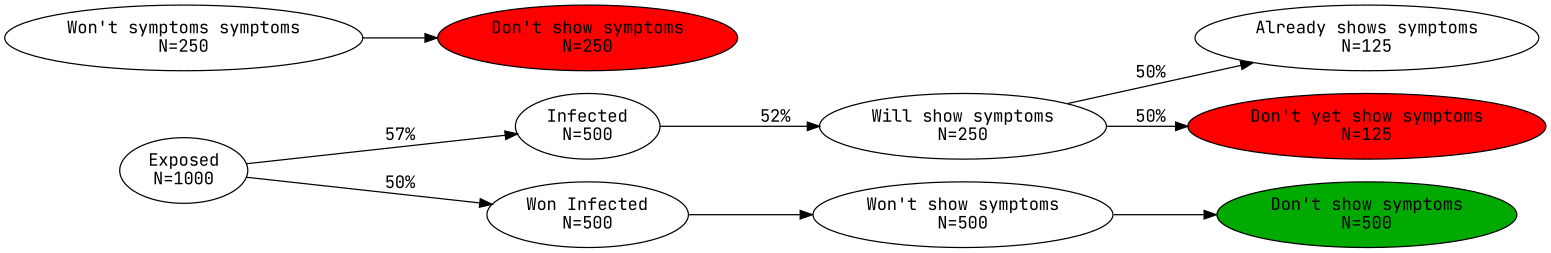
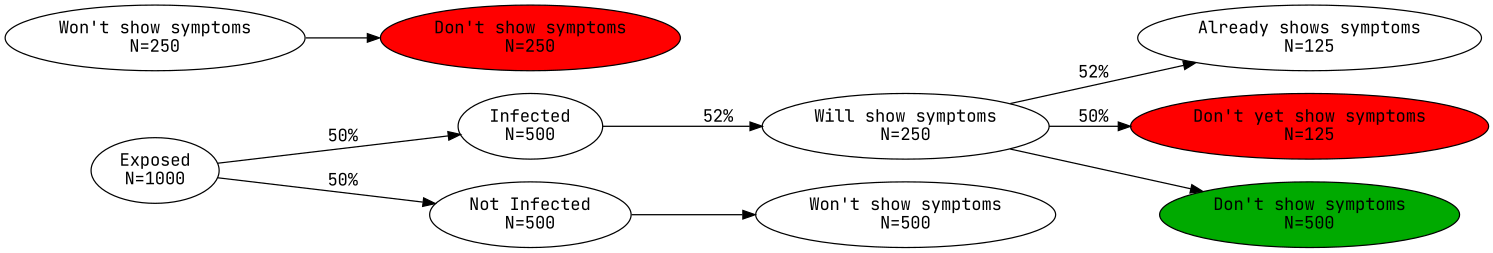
node "Won't symptoms symptoms N=250": label "Won't symptoms symptoms N=250" -> "Won't show symptoms N=250"
edge "Will show symptoms N=250" -> "Already shows symptoms N=125": label "50%" -> "52%"
edge "Exposed N=1000" -> "Infected N=500": label "57%" -> "50%"
node "Won Infected N=500": label "Won Infected N=500" -> "Not Infected N=500"
edge "Won't show symptoms N=500" -> "Don't show symptoms N=500": now "Will show symptoms N=250" -> "Don't show symptoms N=500"
